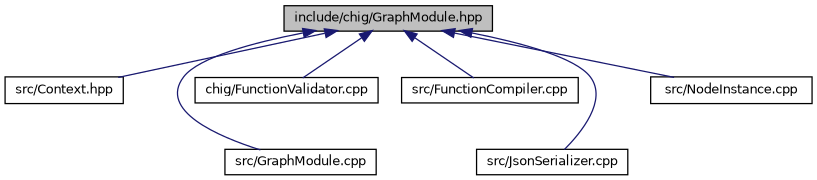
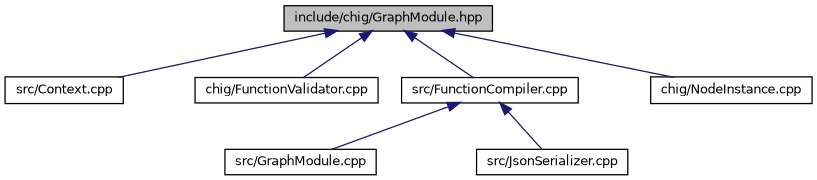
edge "src/JsonSerializer.cpp" -> "include/chig/GraphModule.hpp": now "src/JsonSerializer.cpp" -> "src/FunctionCompiler.cpp"
edge "src/GraphModule.cpp" -> "include/chig/GraphModule.hpp": now "src/GraphModule.cpp" -> "src/FunctionCompiler.cpp"
node "src/Context.hpp": label "src/Context.hpp" -> "src/Context.cpp"
node "src/NodeInstance.cpp": label "src/NodeInstance.cpp" -> "chig/NodeInstance.cpp"
